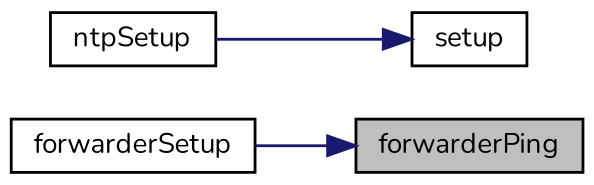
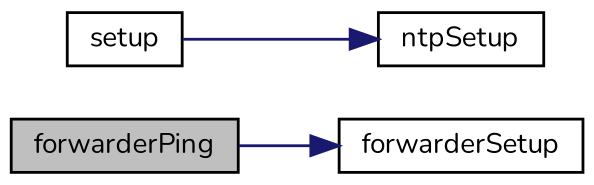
edge "ntpSetup" -> "setup": reversed
edge "forwarderSetup" -> "forwarderPing": reversed
